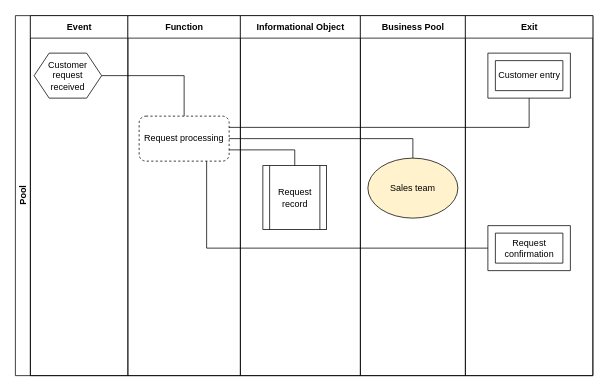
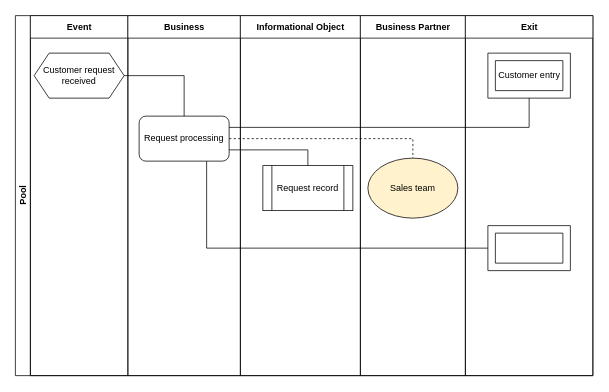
node "Function": label "Function" -> "Business"
node "Business Pool": label "Business Pool" -> "Business Partner"
node "Customer request received": size 68x45 -> 90x45
node "Request processing": style dashed -> solid
edge "Request processing" -- "Sales team": style solid -> dashed
node "Request record": size 64x64 -> 90x45
node "Request confirmation": removed
